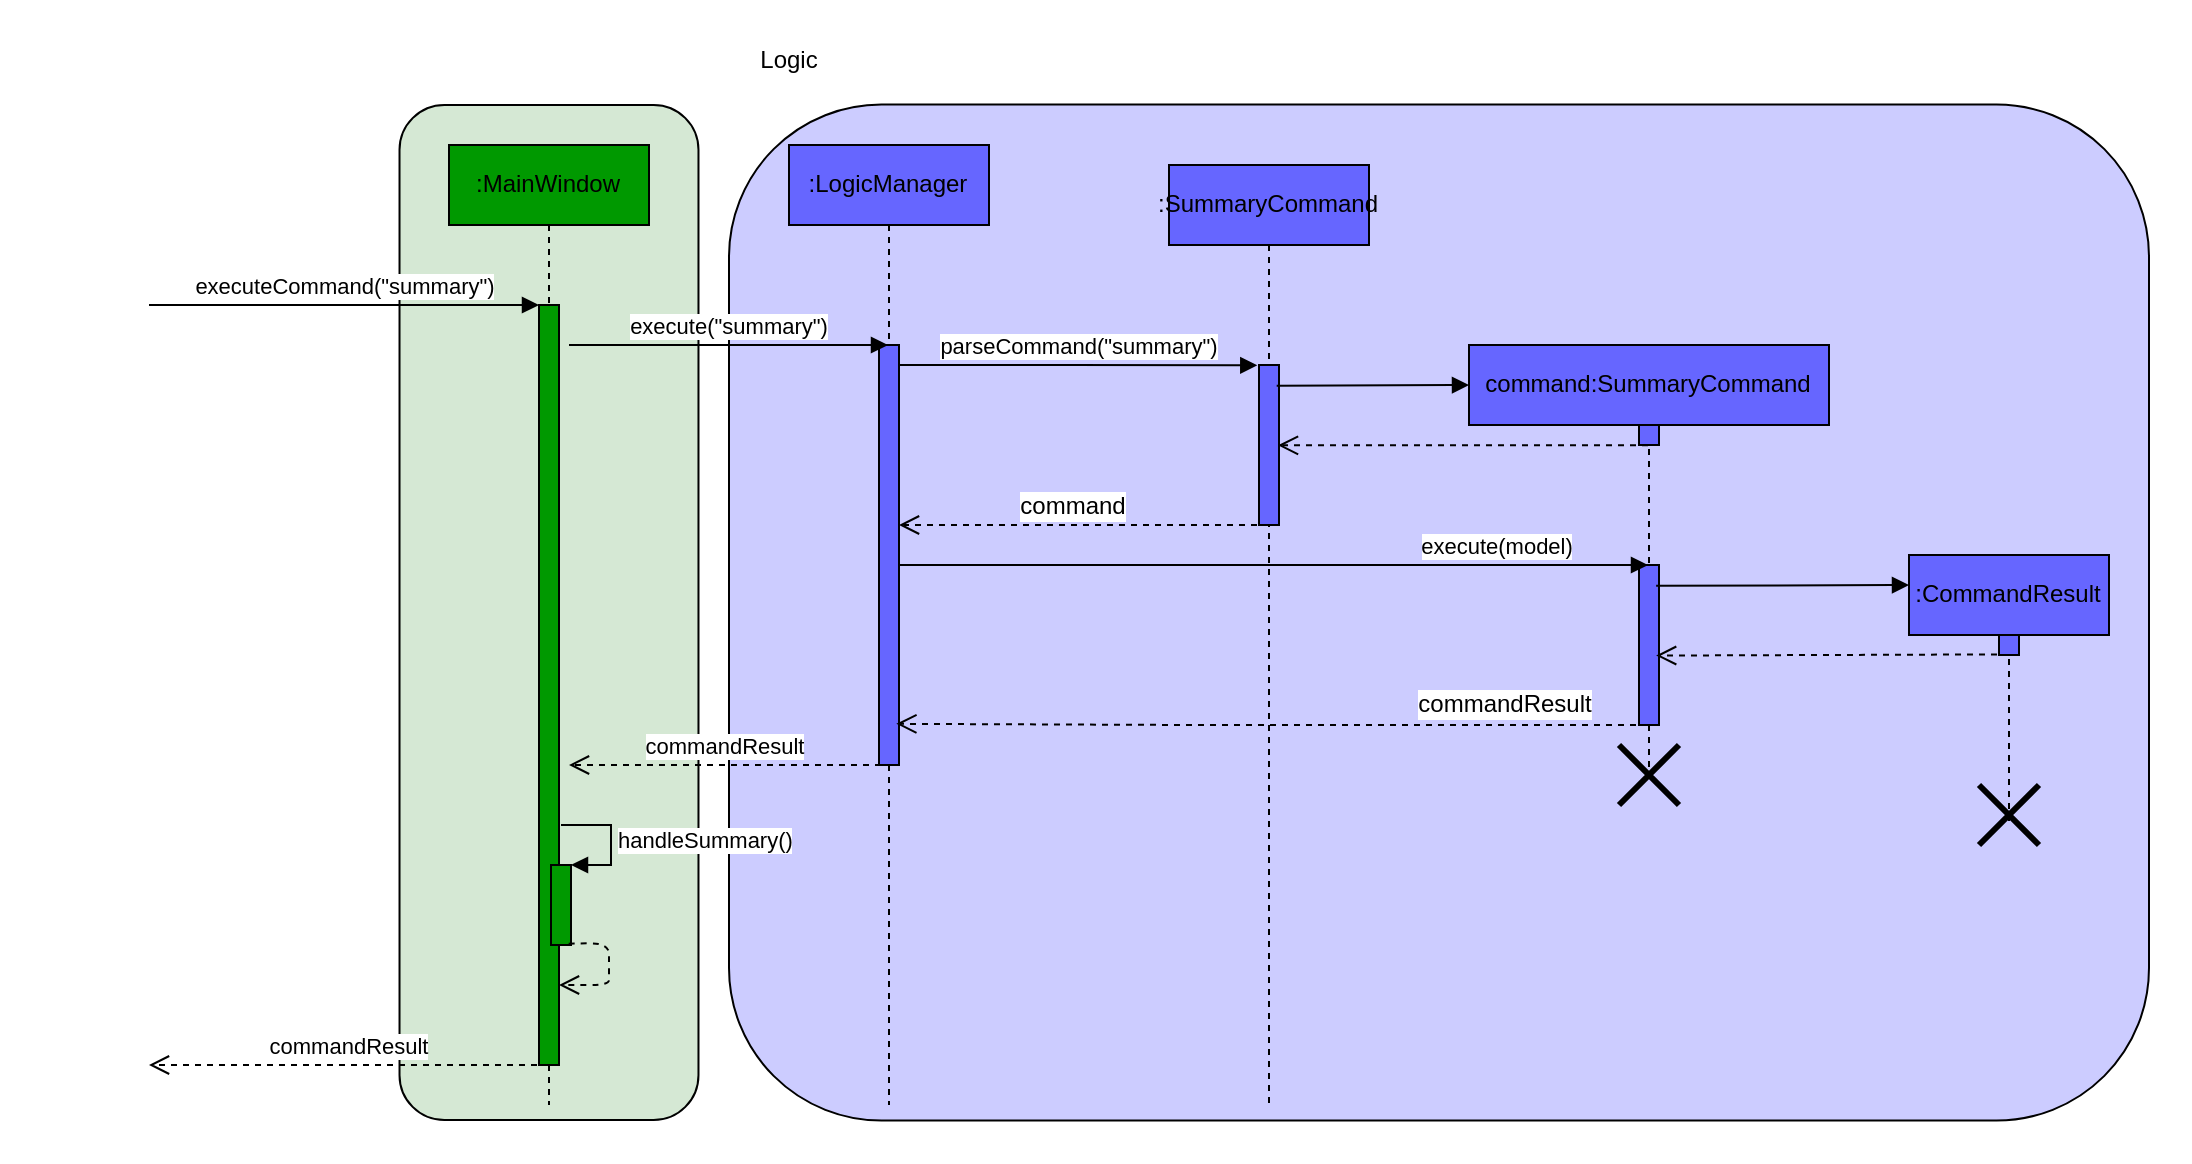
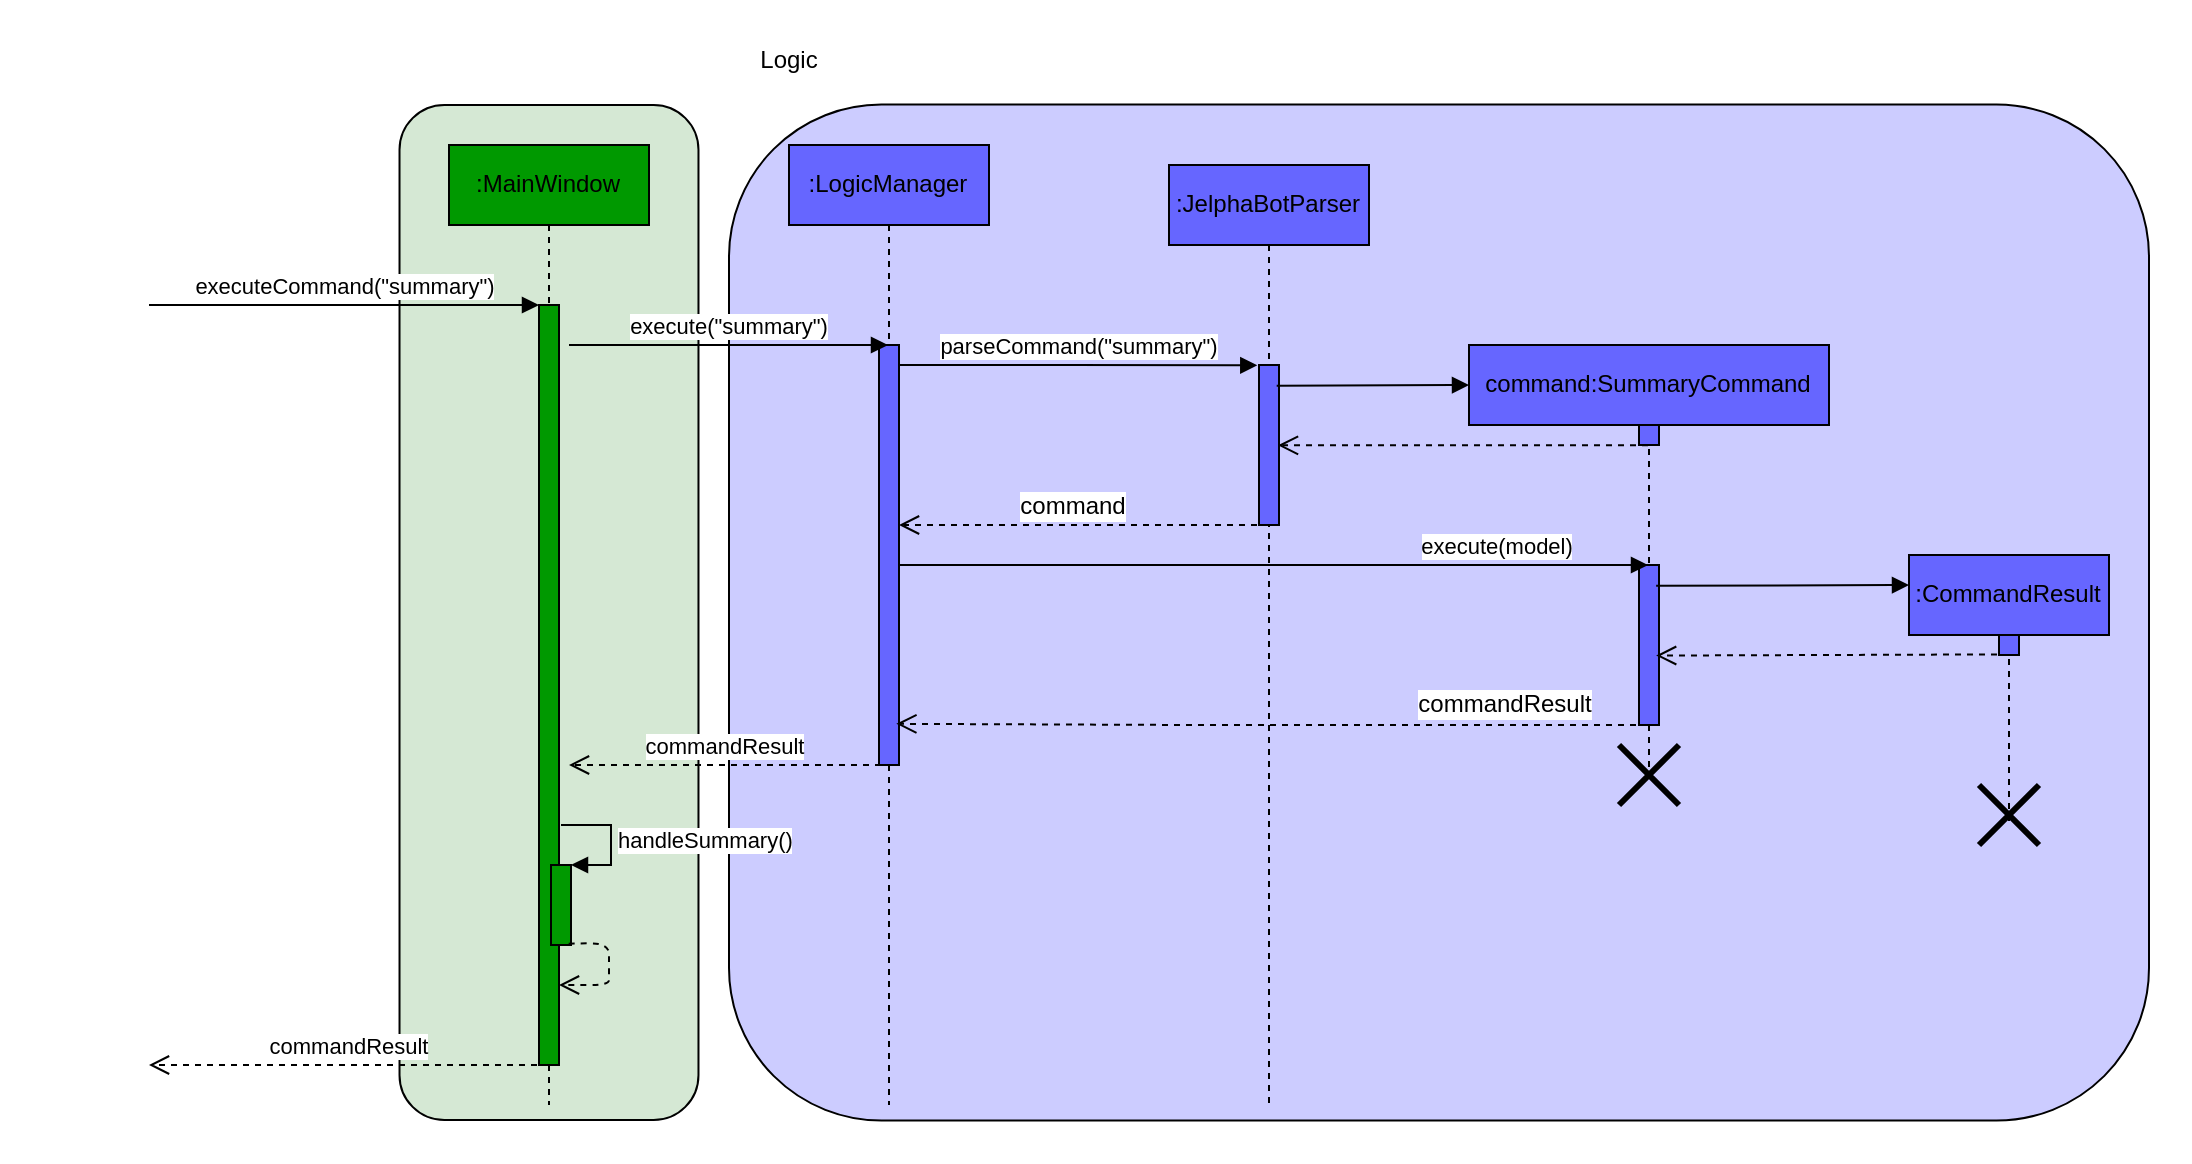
node ":SummaryCommand": label ":SummaryCommand" -> ":JelphaBotParser"
